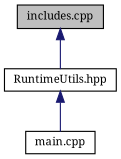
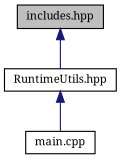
node "includes.cpp": label "includes.cpp" -> "includes.hpp"
